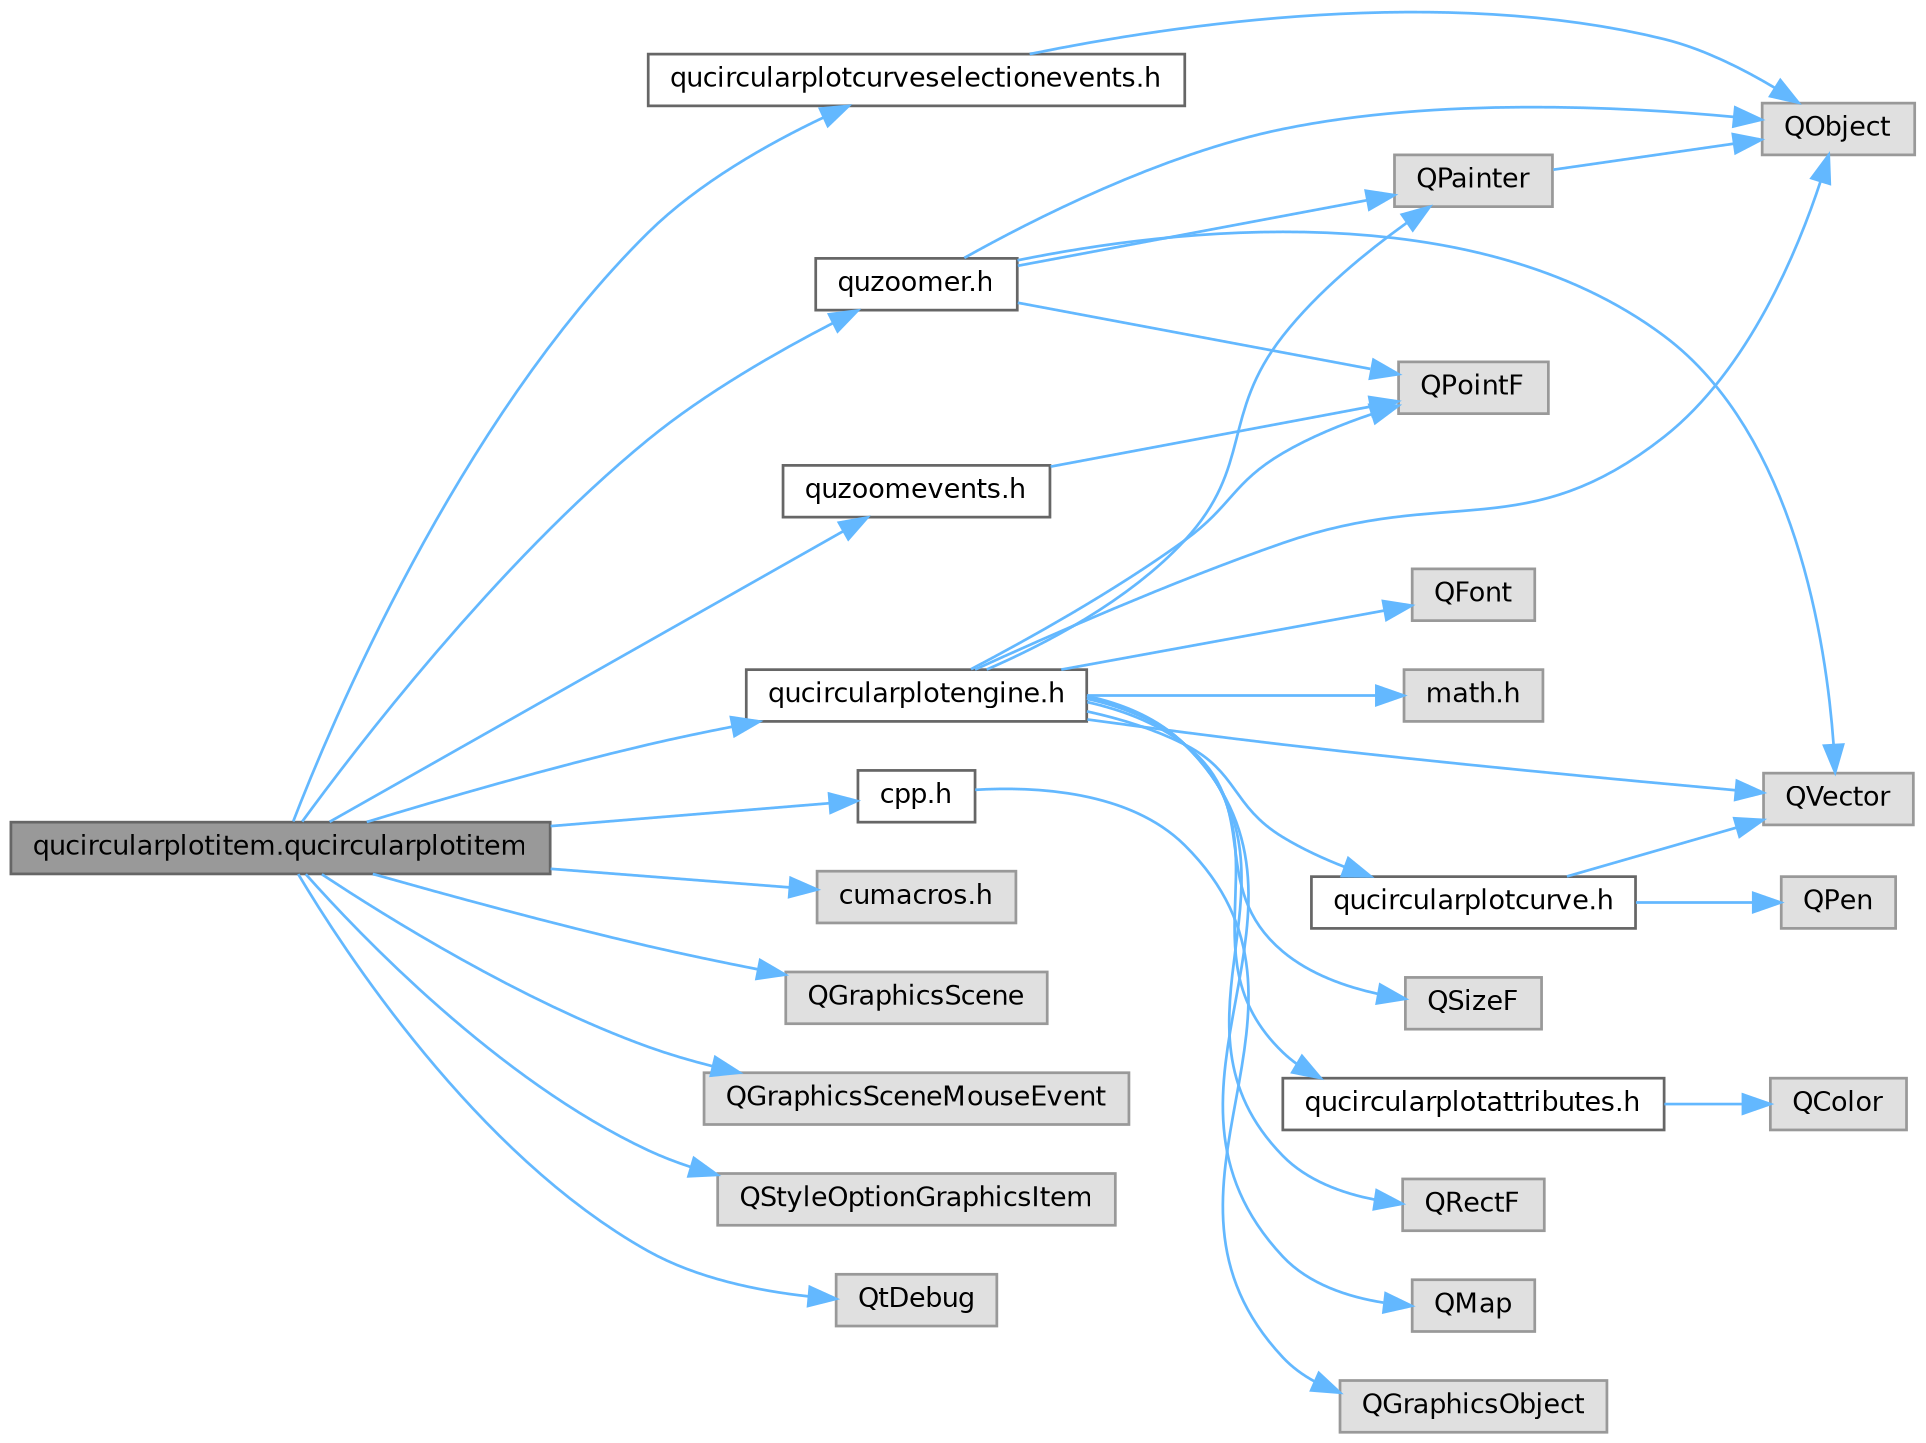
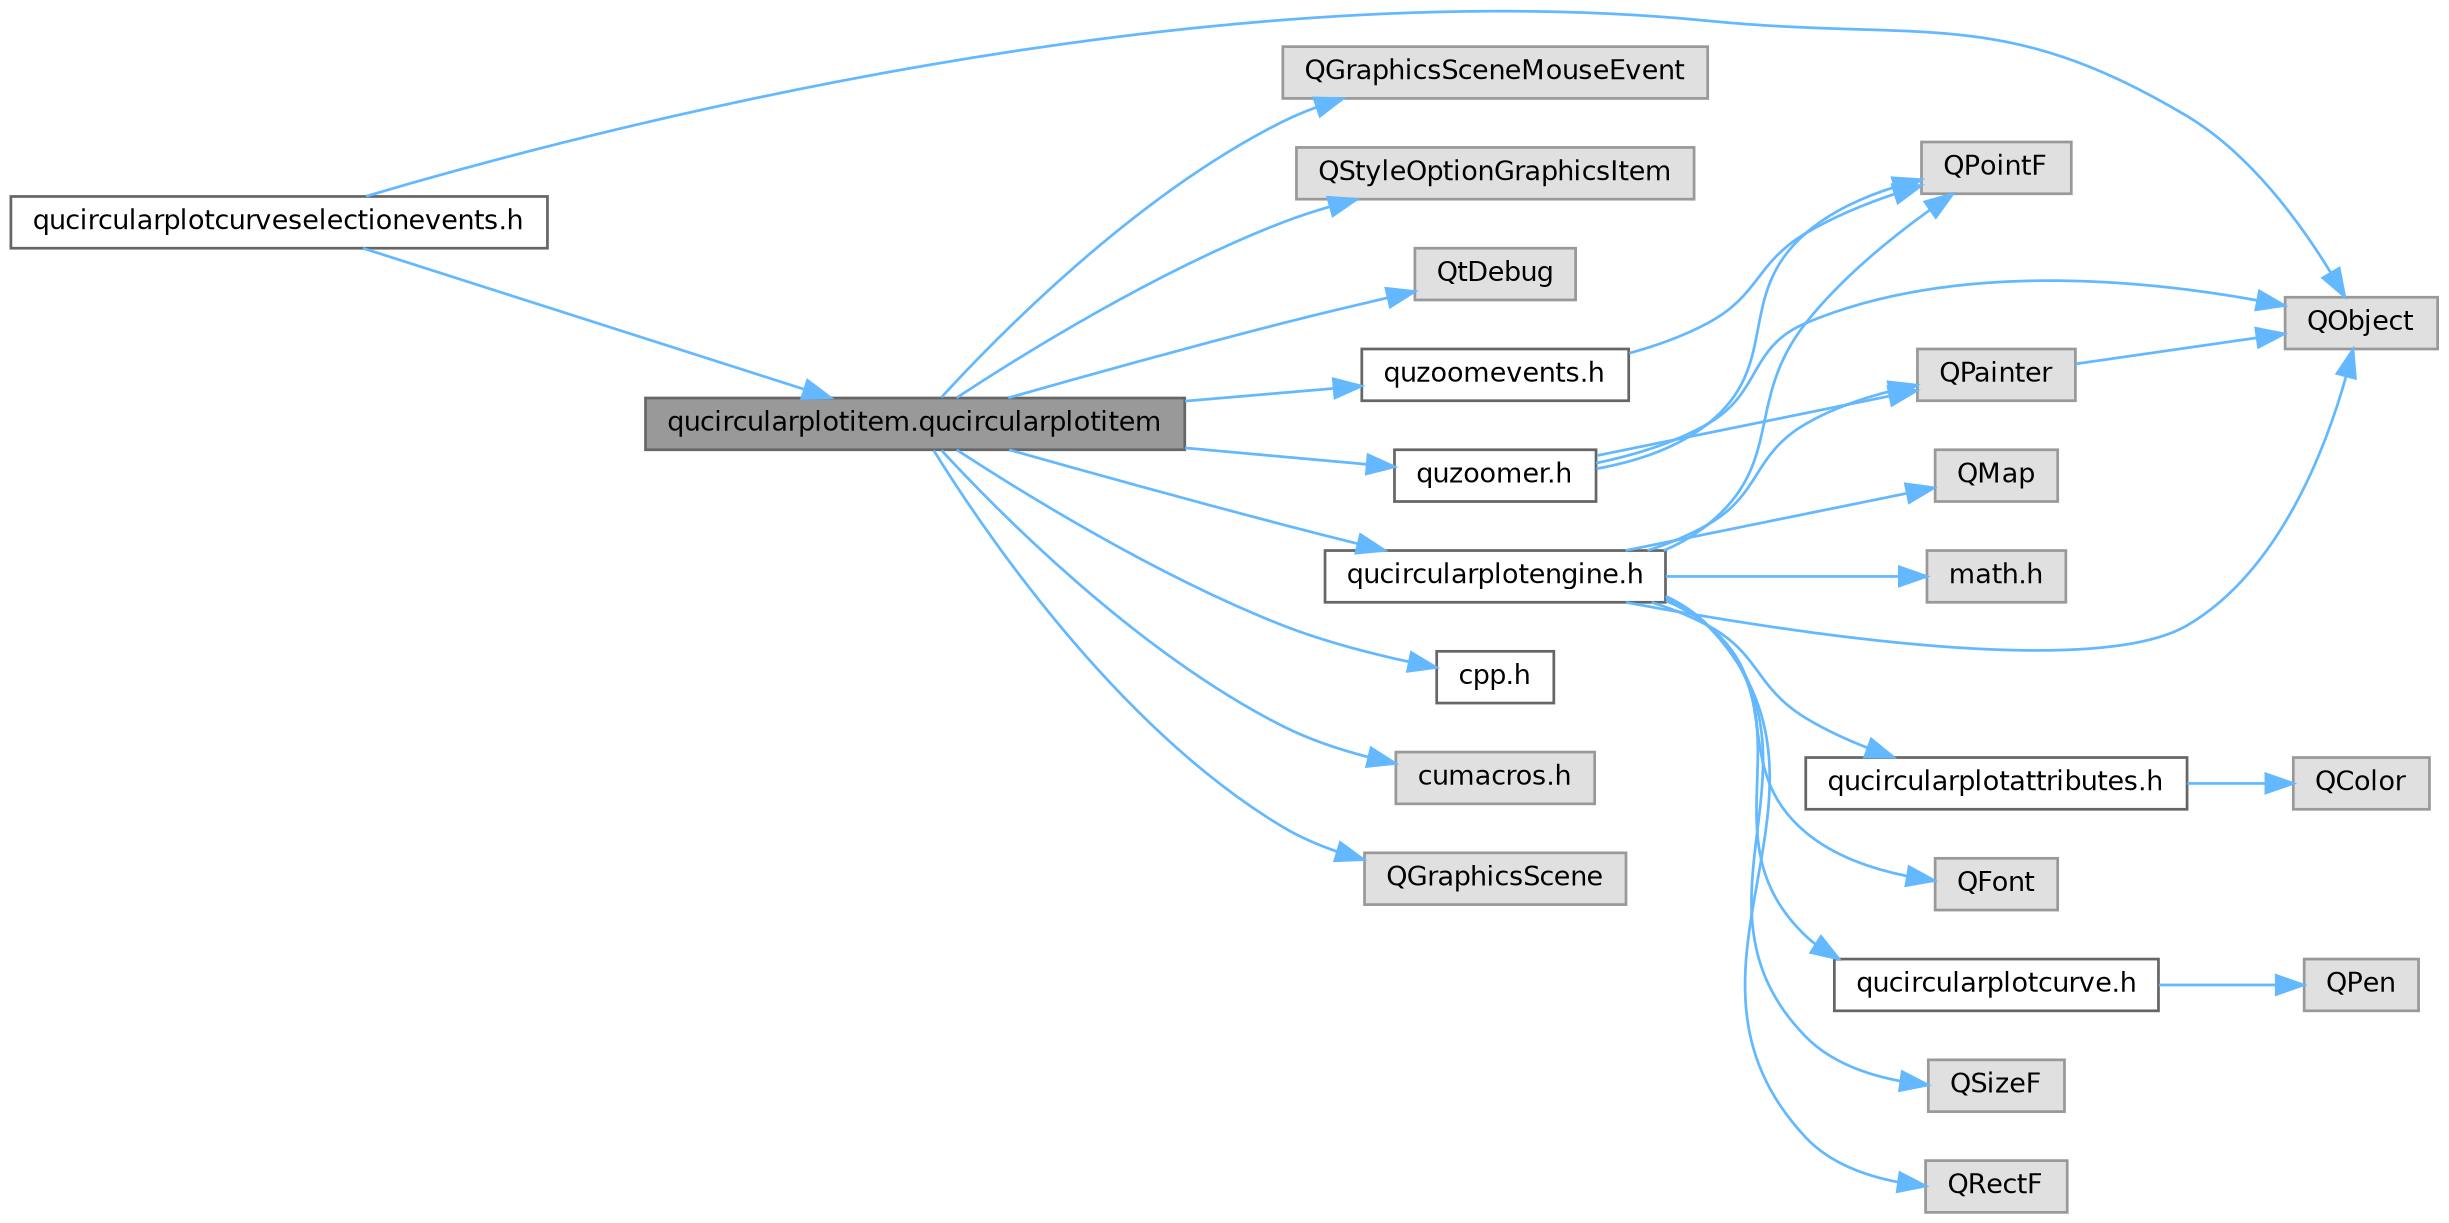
edge "qucircularplotitem.qucircularplotitem" -> "qucircularplotcurveselectionevents.h": reversed
node "QVector": removed
node "QGraphicsObject": removed
